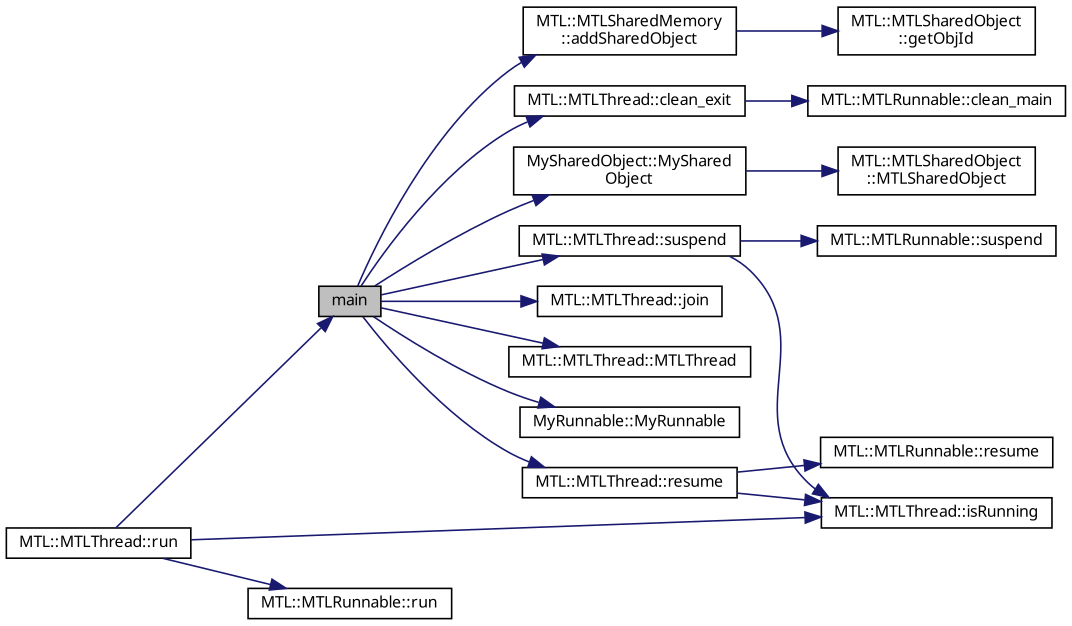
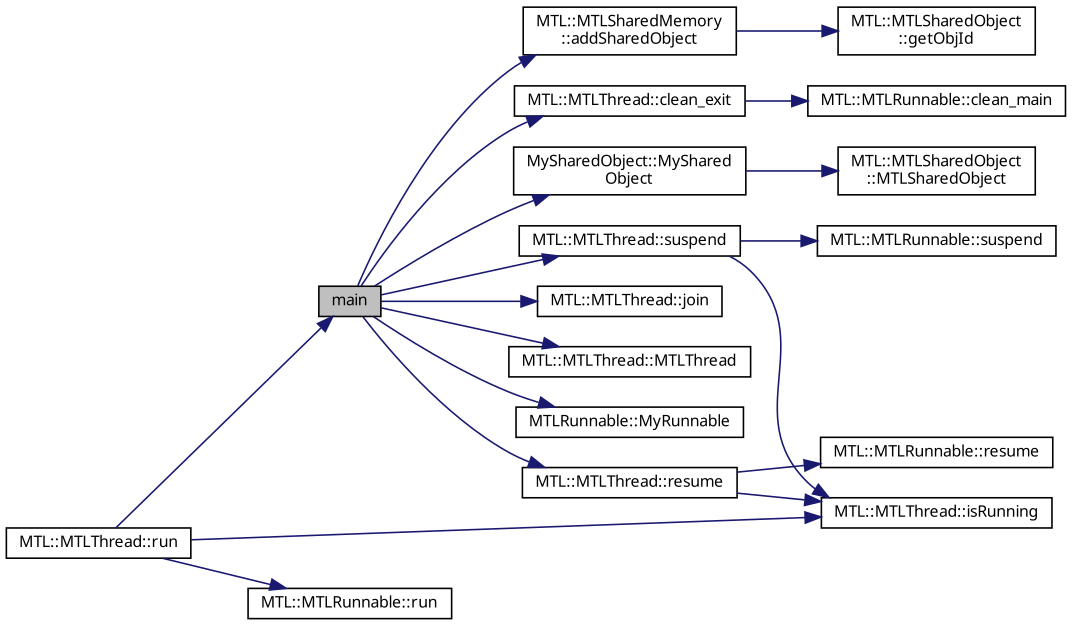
node "MyRunnable::MyRunnable": label "MyRunnable::MyRunnable" -> "MTLRunnable::MyRunnable"
